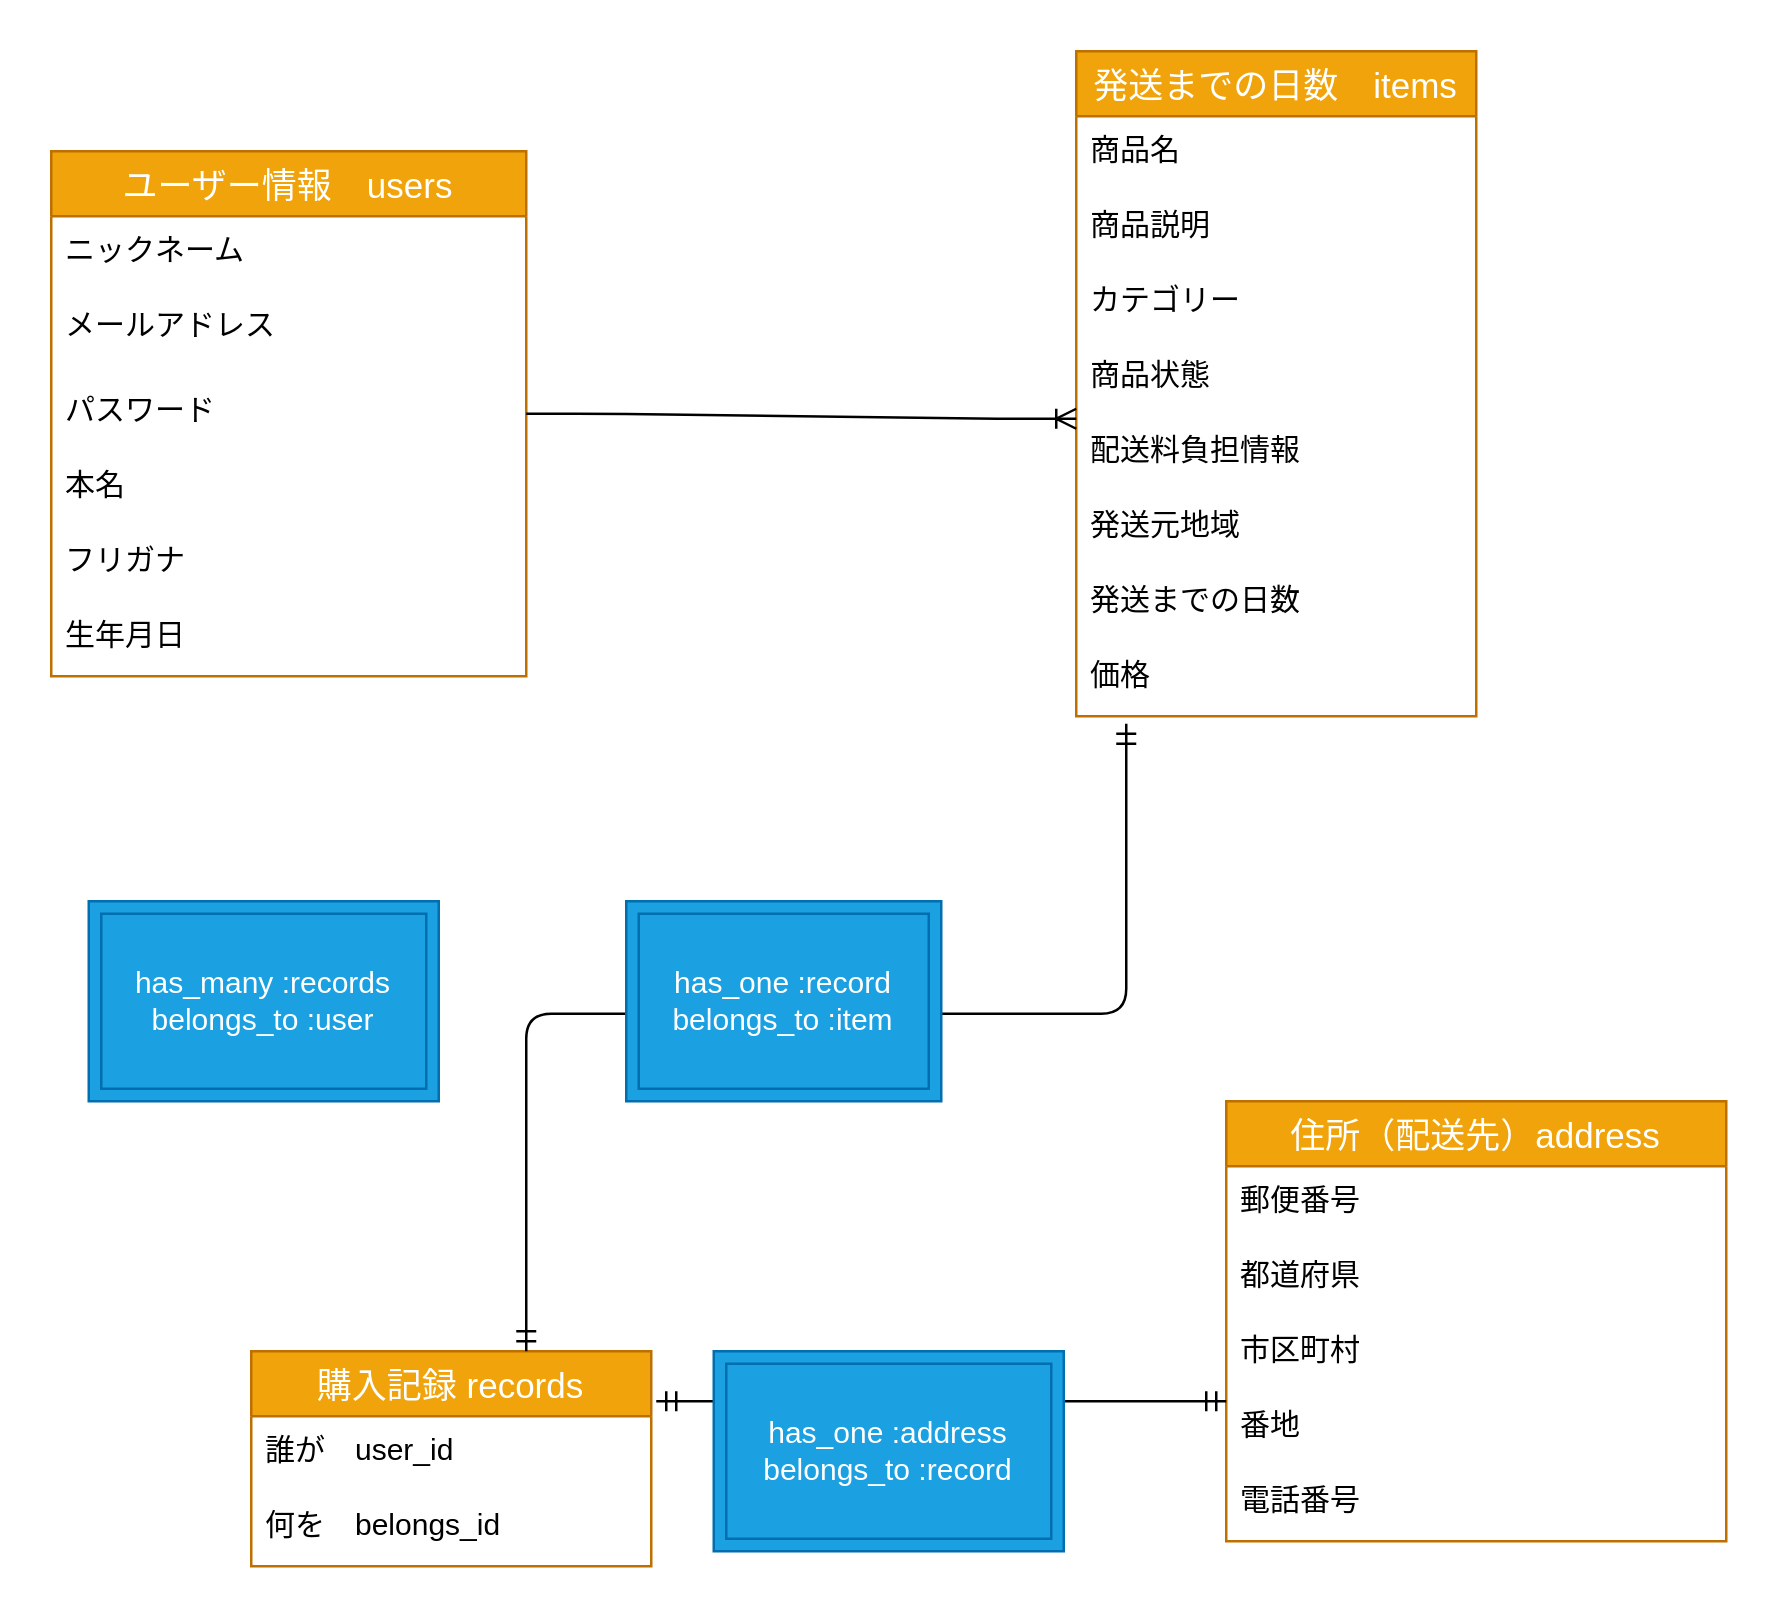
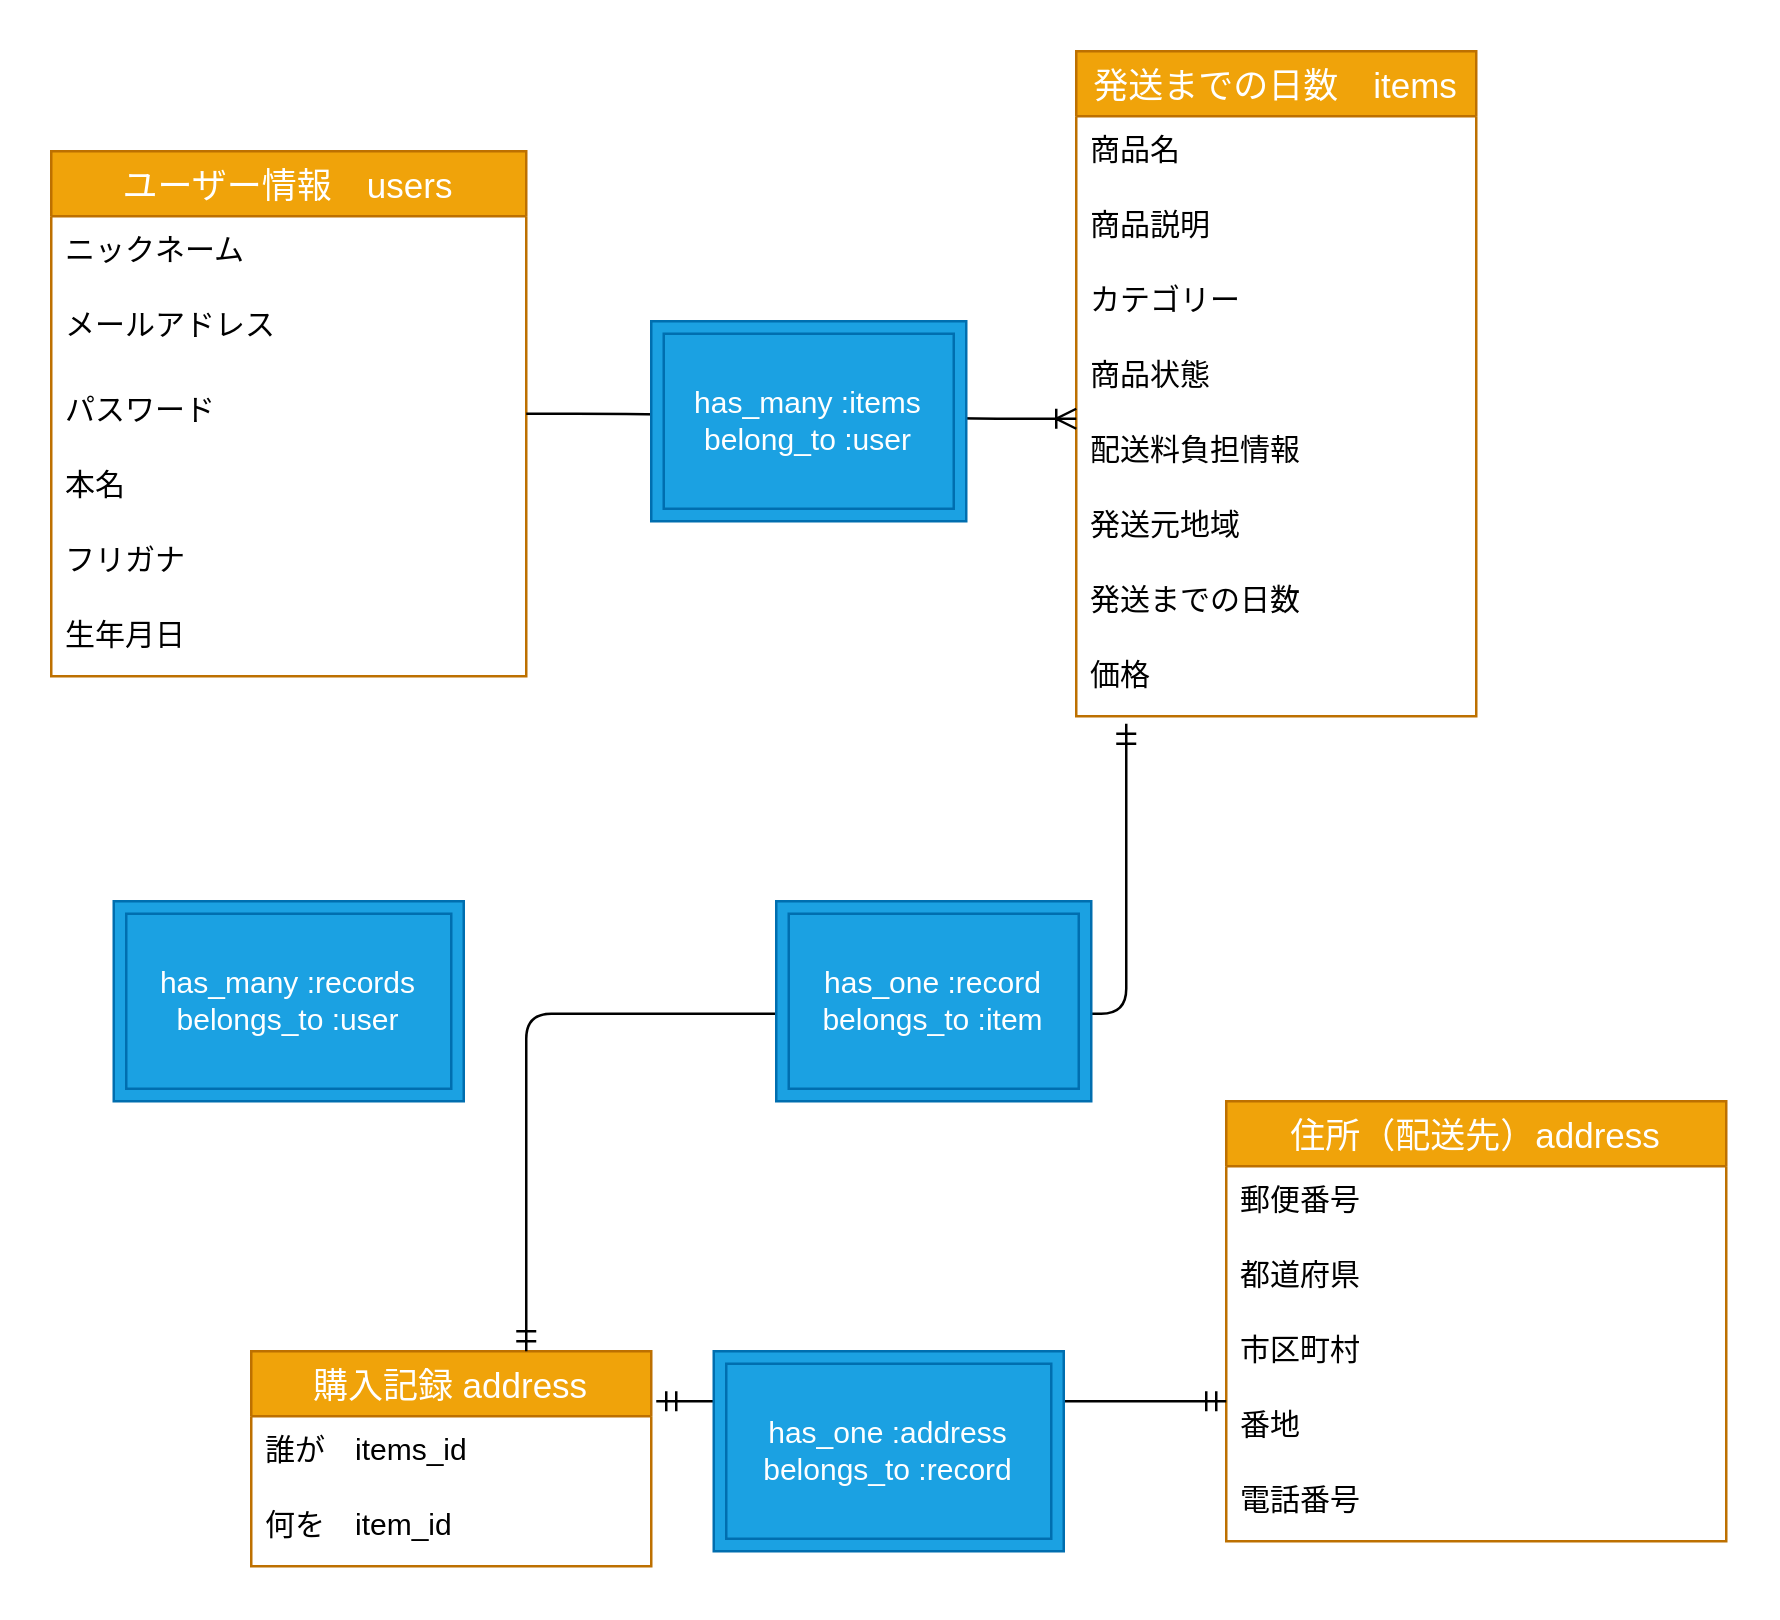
node "has_many :items belong_to :user": added
node "has_many :records belongs_to :user": moved (264, 1001) -> (289, 1001)
node "has_one :record belongs_to :item": moved (784, 1001) -> (934, 1001)
node "購入記録 records": label "購入記録 records" -> "購入記録 address"
node "誰が user_id": label "誰が user_id" -> "誰が items_id"
node "何を belongs_id": label "何を belongs_id" -> "何を item_id"
